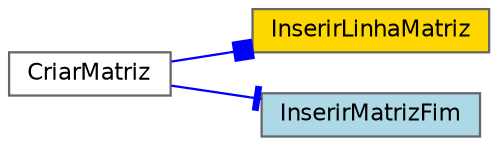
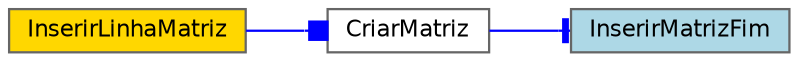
edge "CriarMatriz" -> "InserirLinhaMatriz": reversed
